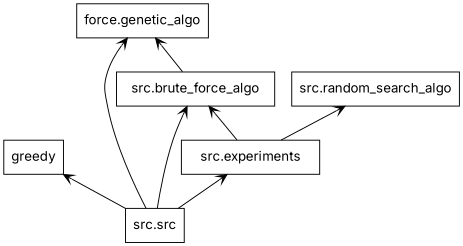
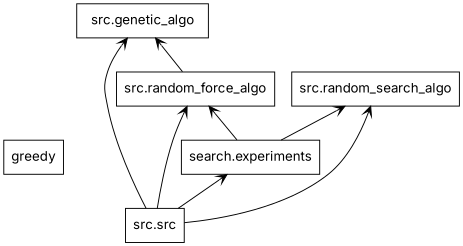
node "force.genetic_algo": label "force.genetic_algo" -> "src.genetic_algo"
node "src.brute_force_algo": label "src.brute_force_algo" -> "src.random_force_algo"
node "src.experiments": label "src.experiments" -> "search.experiments"
edge "src.src" -> "greedy": now "src.src" -> "src.random_search_algo"
